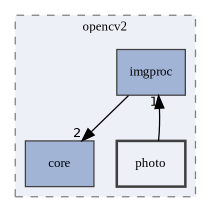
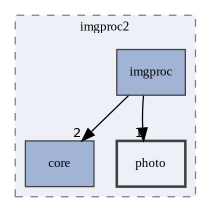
cluster "opencv2": label "opencv2" -> "imgproc2"
edge "photo" -> "imgproc": reversed
